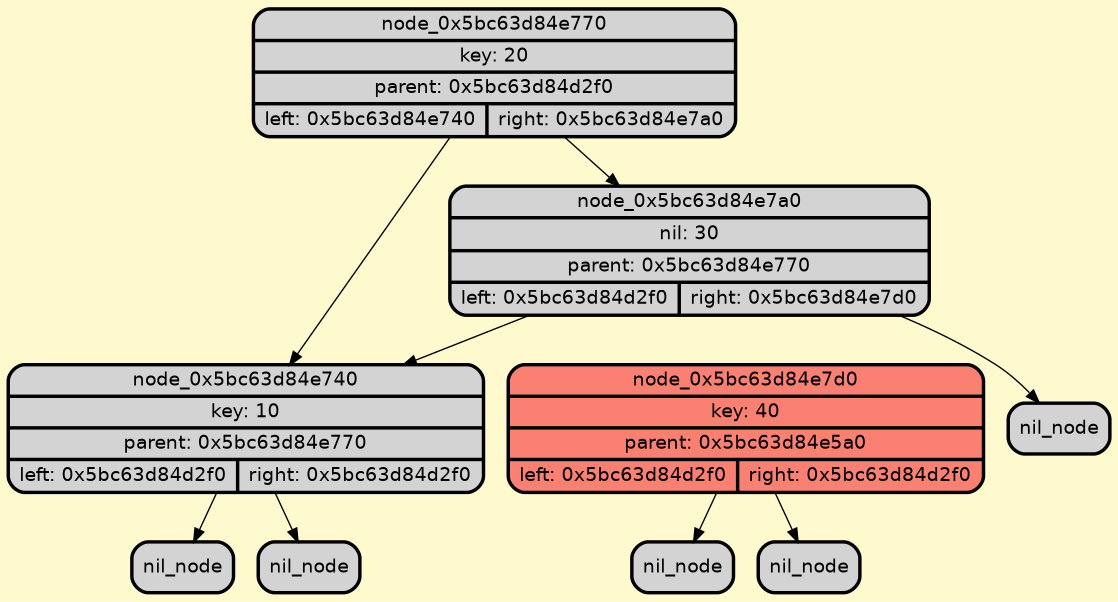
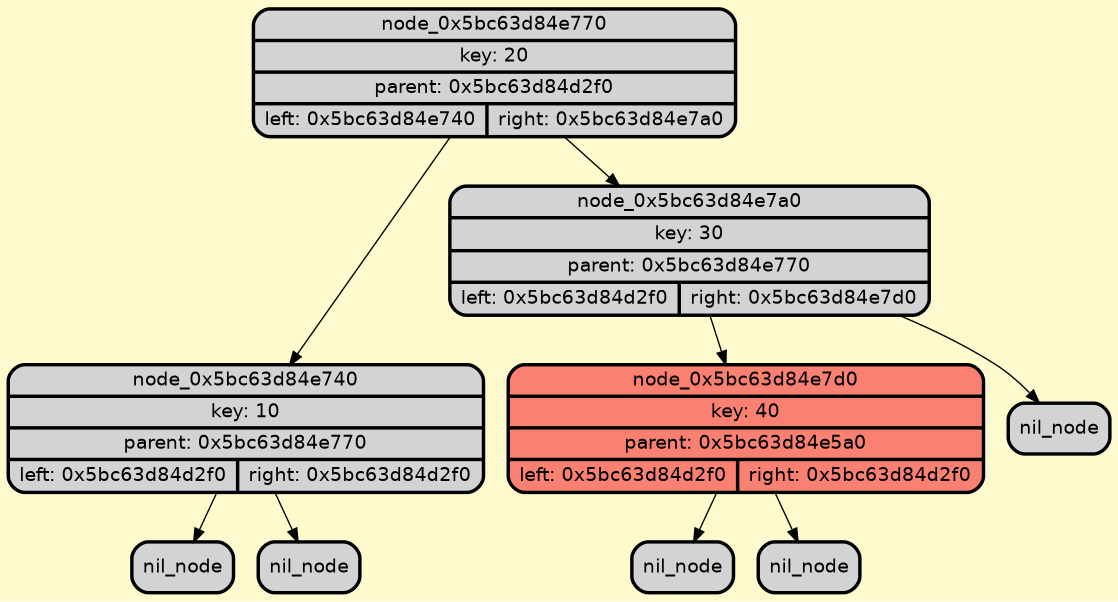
node "node_0x5bc63d84e7a0": text "nil: 30" -> "key: 30"
edge "node_0x5bc63d84e7a0" -> "node_0x5bc63d84e740": now "node_0x5bc63d84e7a0" -> "node_0x5bc63d84e7d0"
